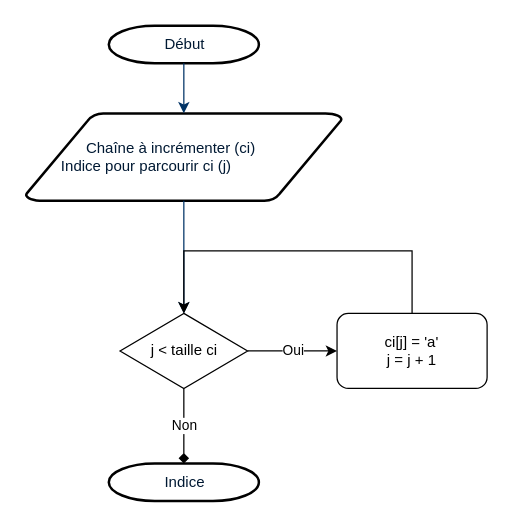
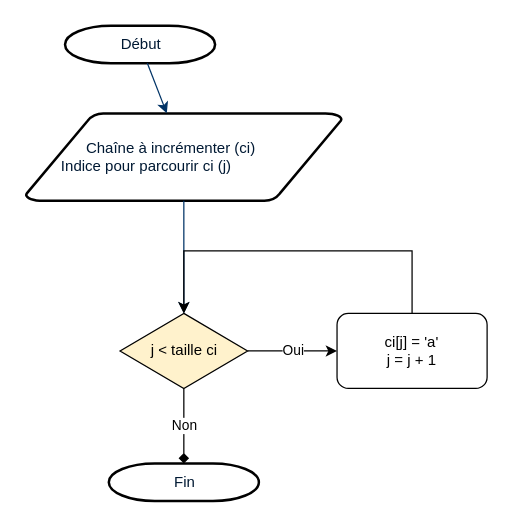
node "Début": moved (184, 44) -> (140, 44)
node "j < taille ci": fillcolor #ffffff -> #fff2cc
node "Indice": label "Indice" -> "Fin"
